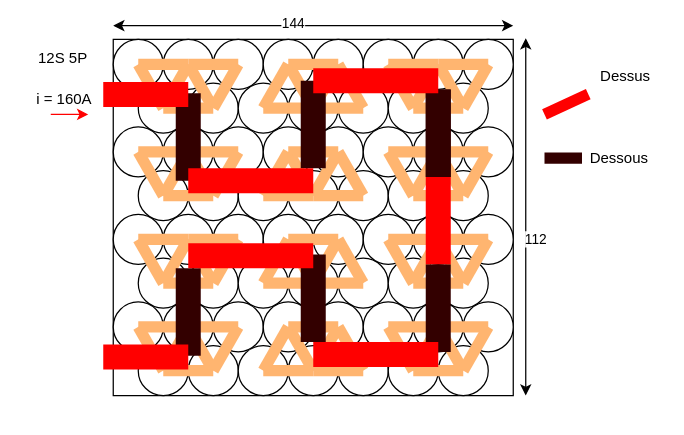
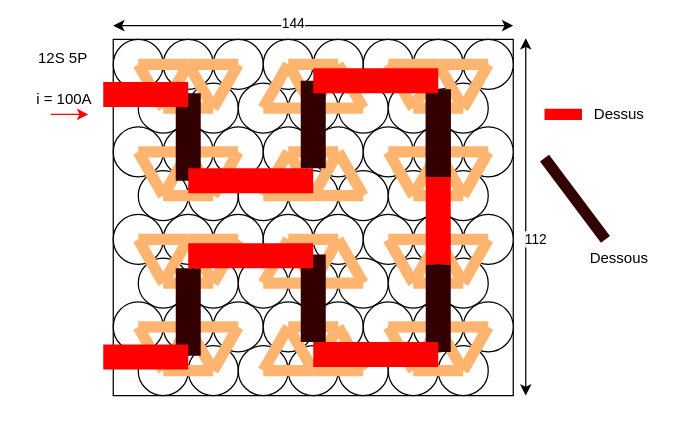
node "Dessus": moved (626, 77) -> (619, 114)
node "i = 160A": label "i = 160A" -> "i = 100A"
node "Dessous": moved (619, 158) -> (619, 258)
